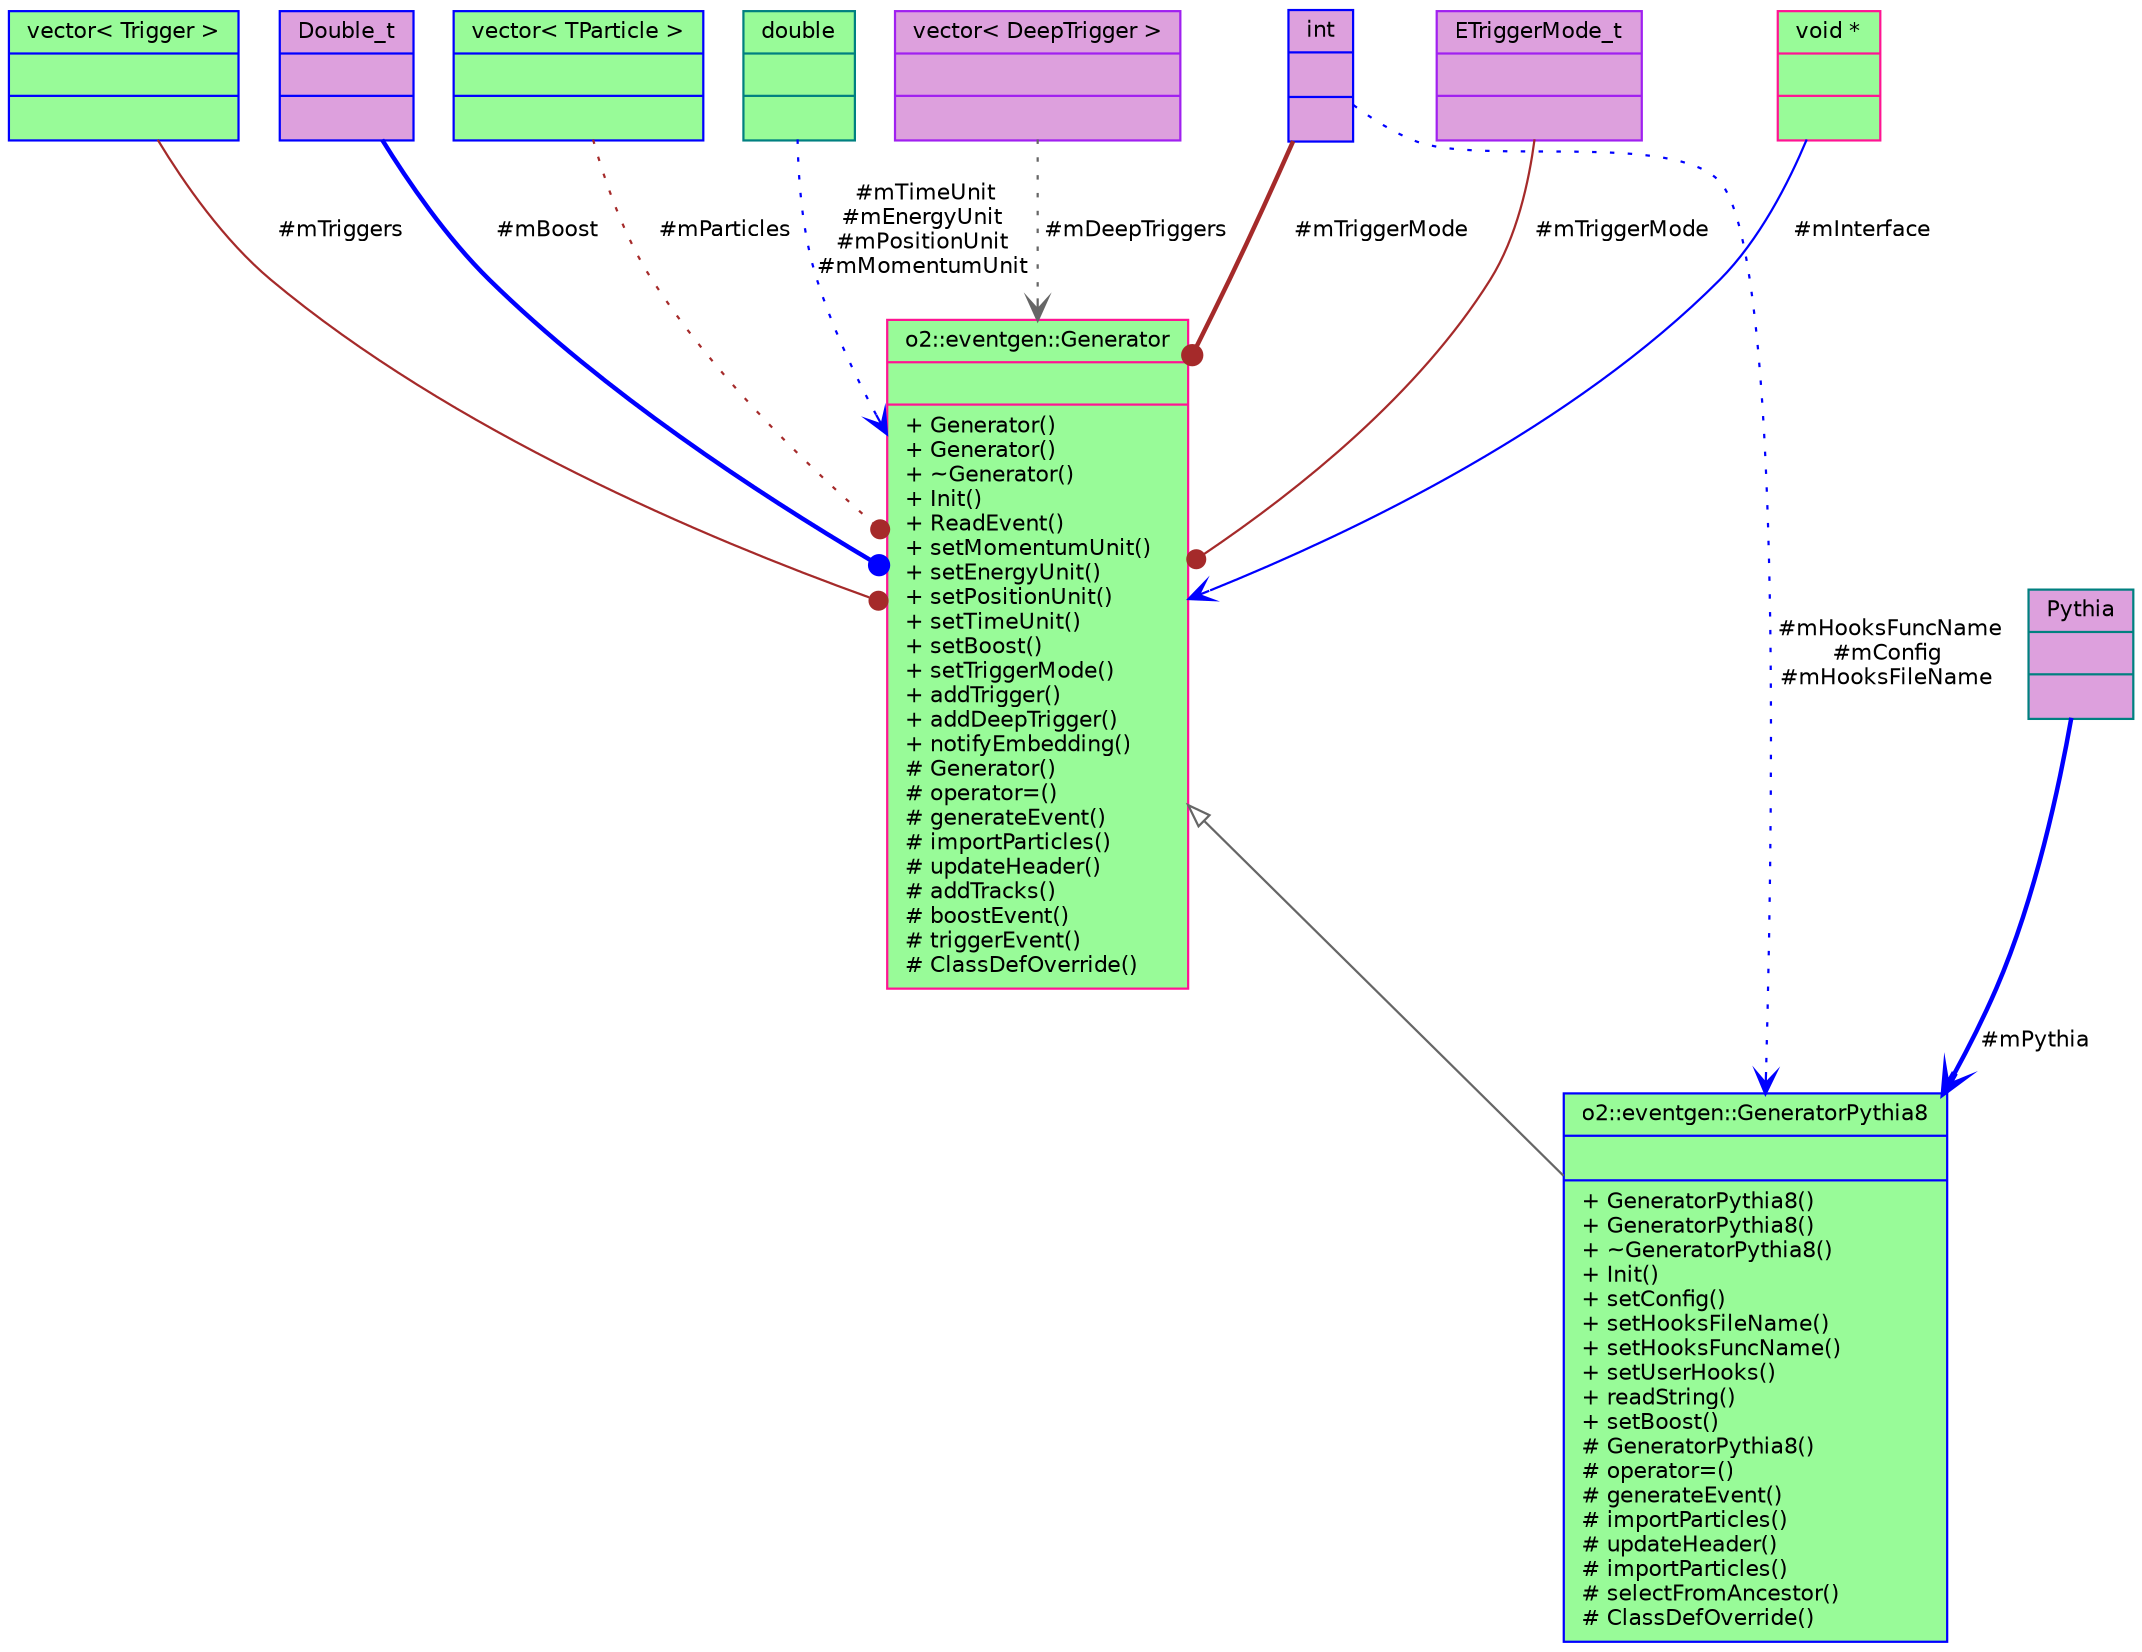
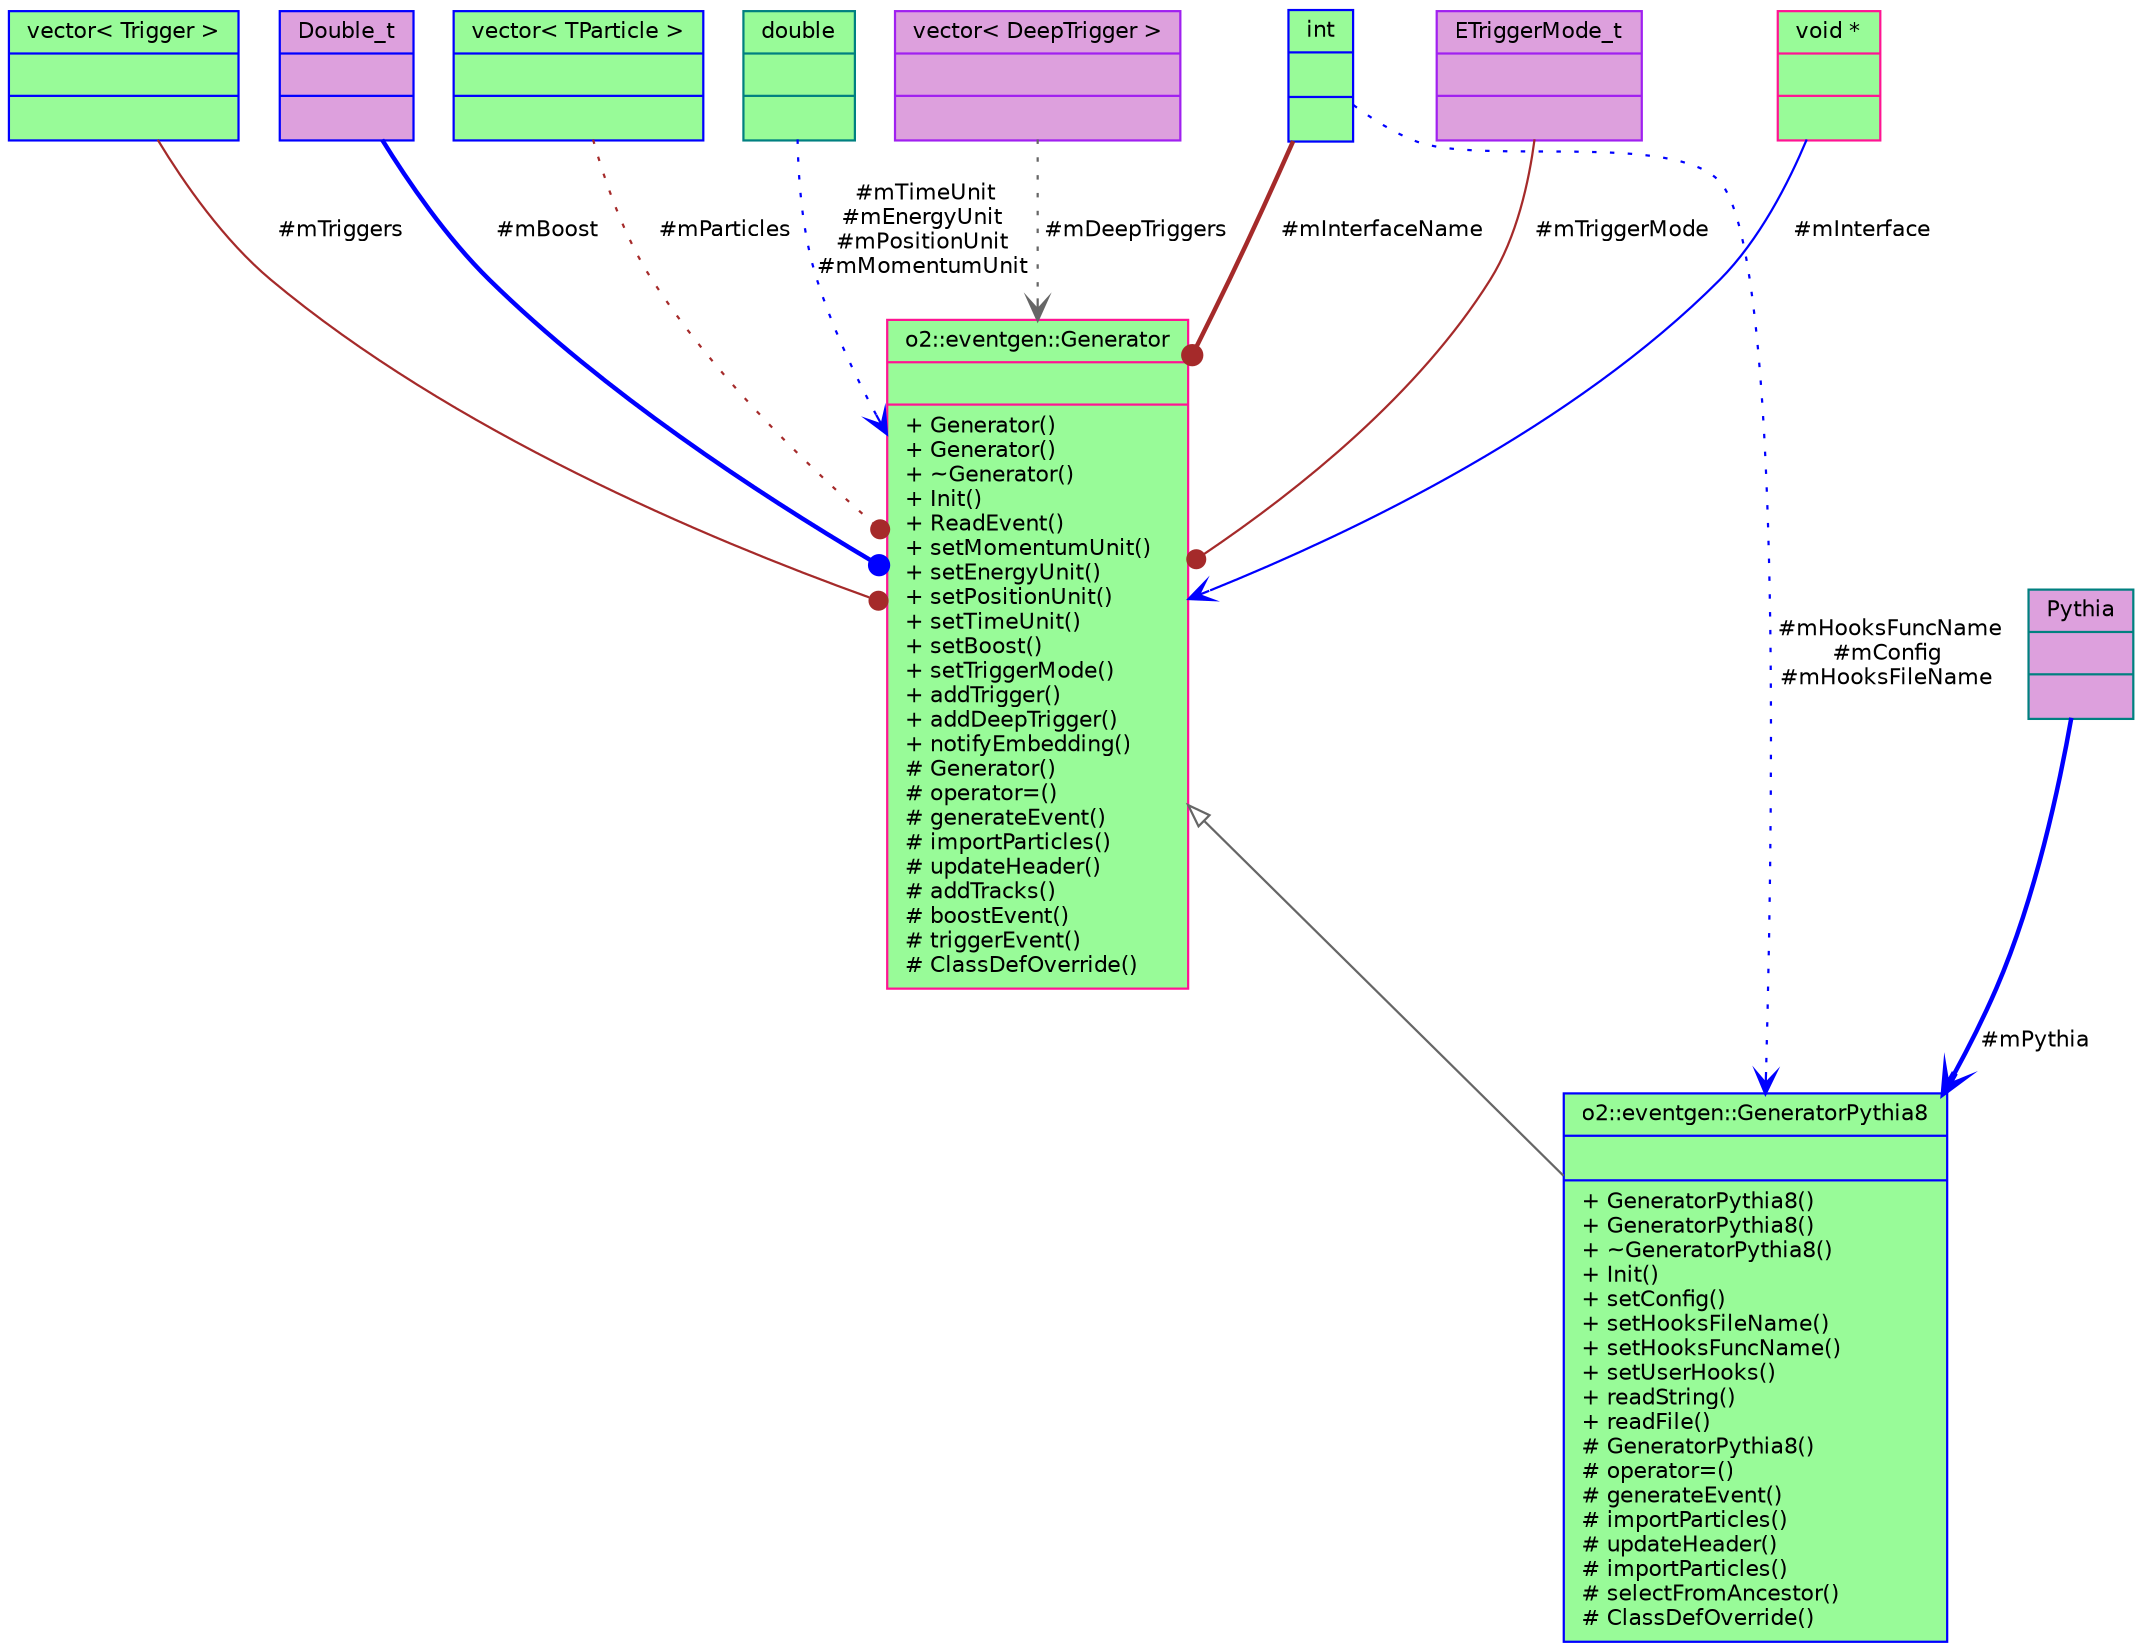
node "int": fillcolor plum -> palegreen
edge "int" -> "o2::eventgen::Generator": label " #mTriggerMode" -> " #mInterfaceName"
node "o2::eventgen::GeneratorPythia8": text "+ setBoost()" -> "+ readFile()"
